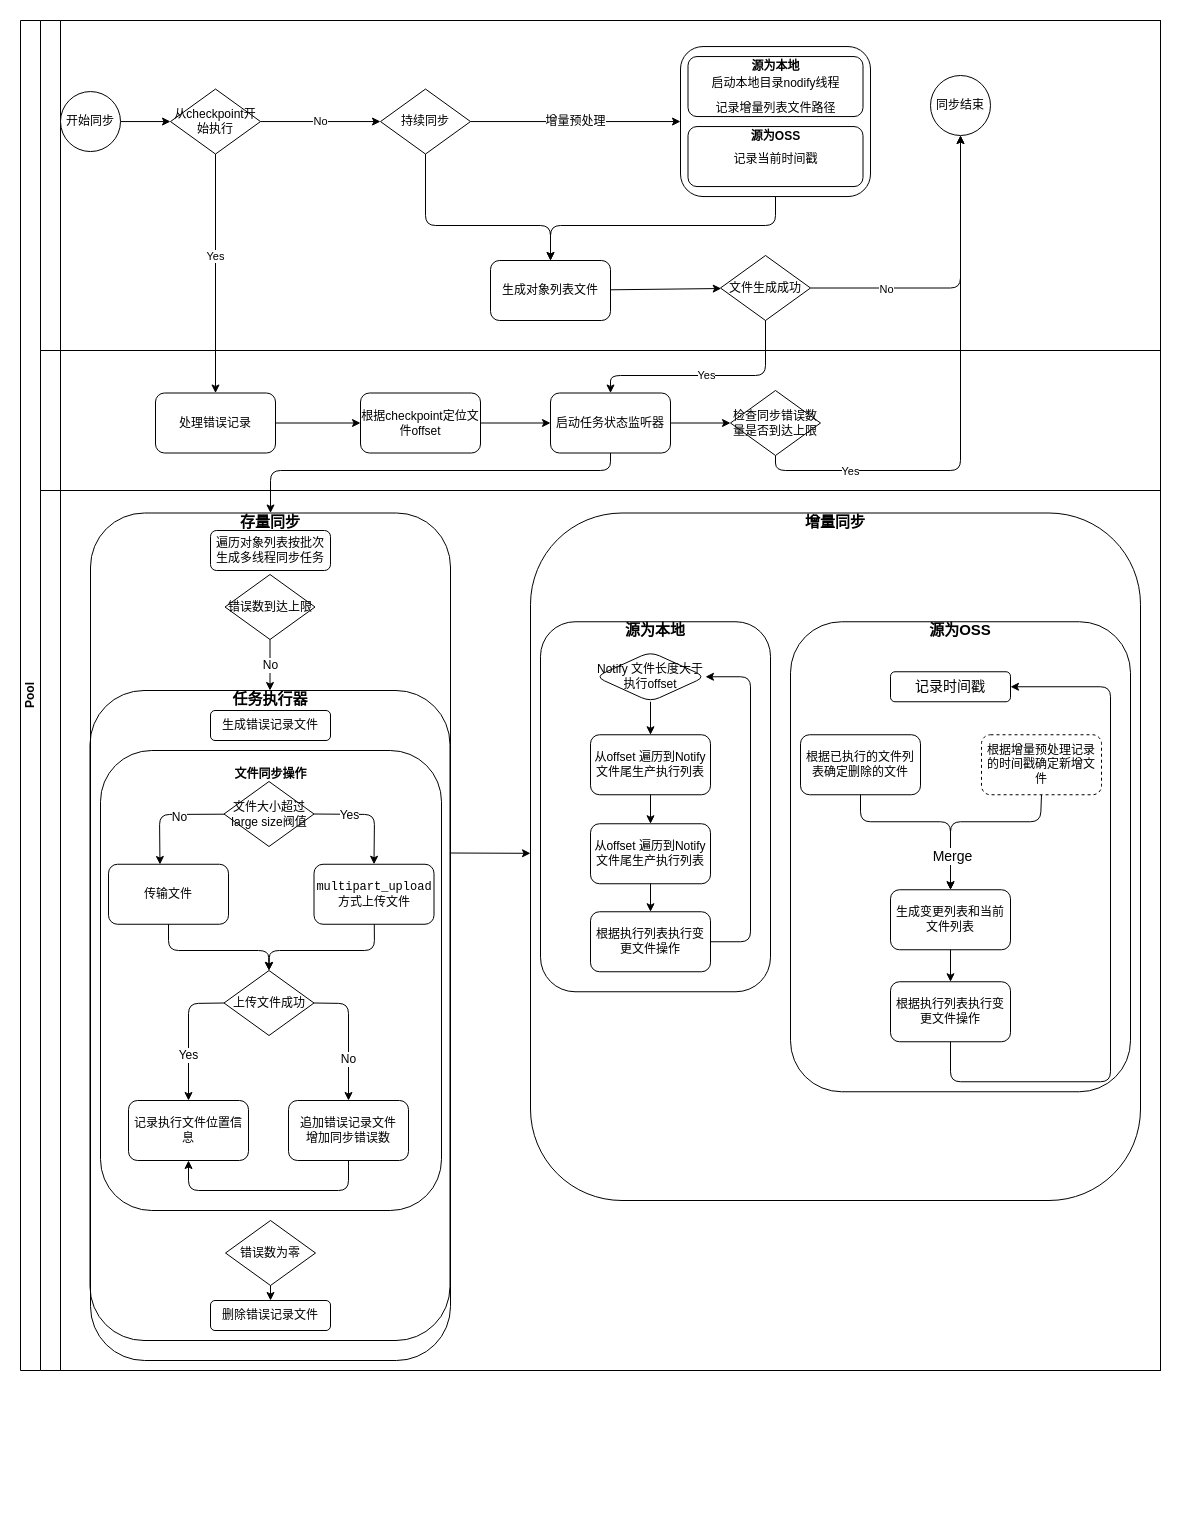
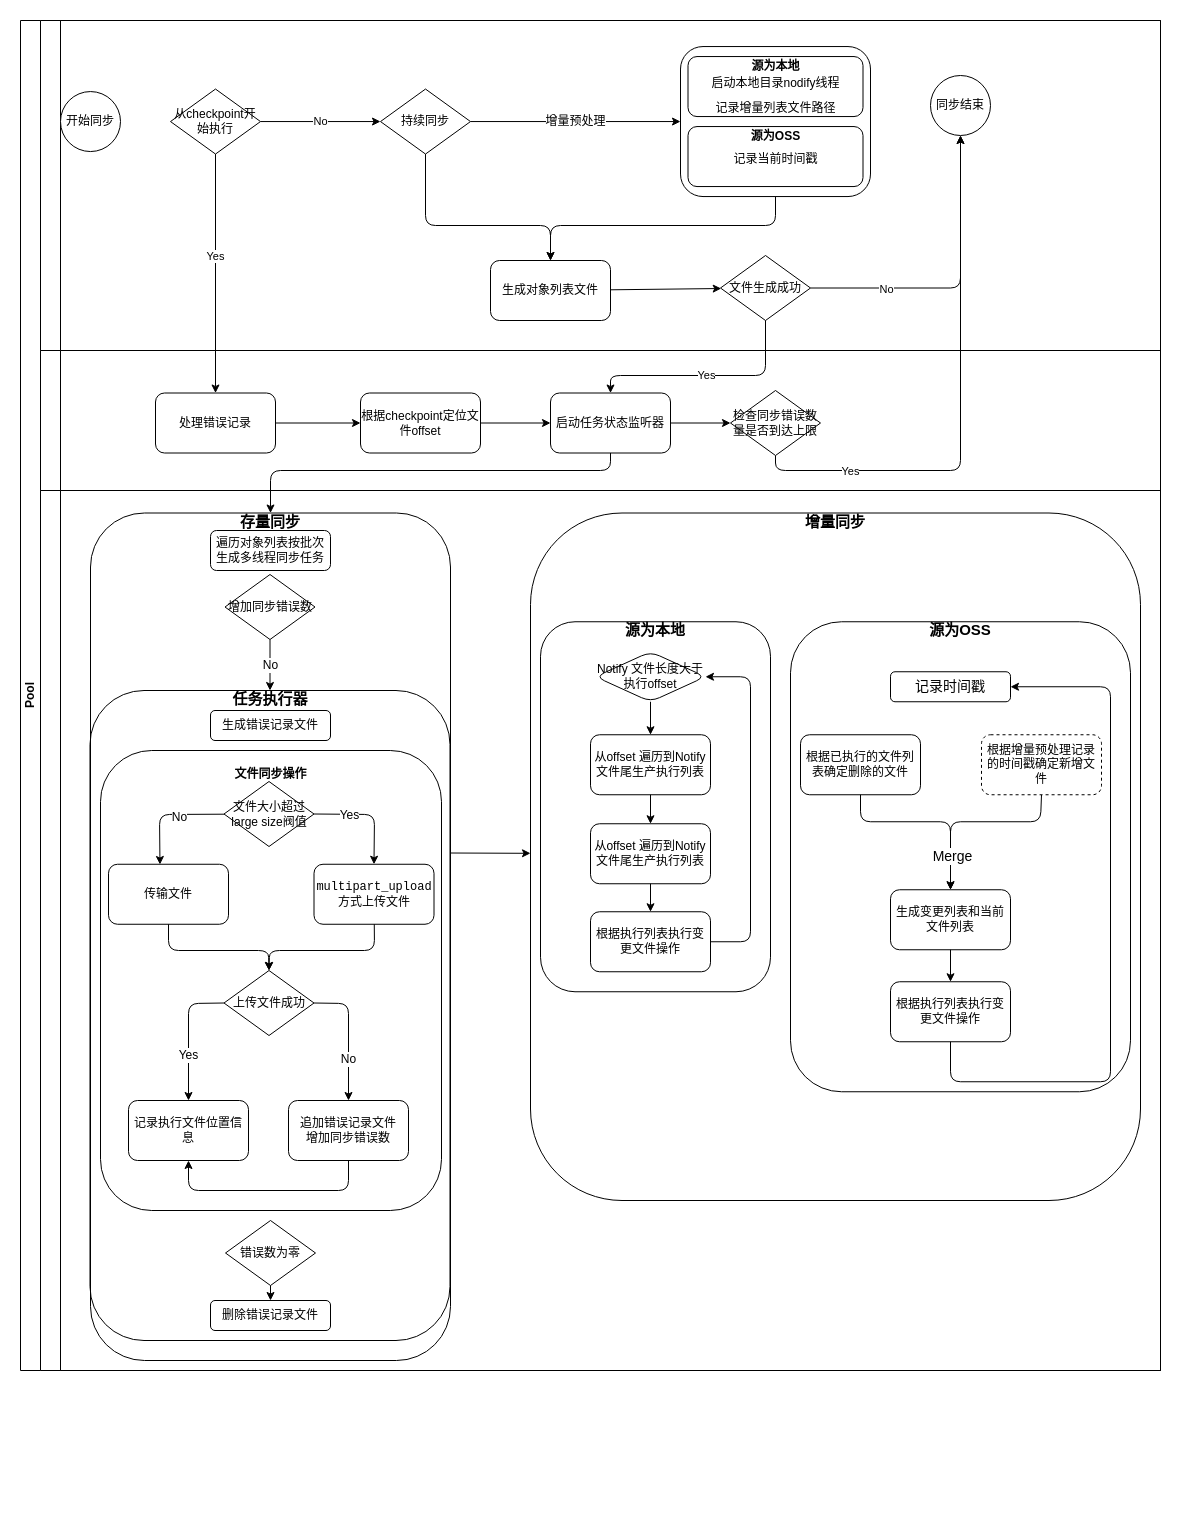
edge "开始同步" -> "从checkpoint开始执行": removed
node "错误数到达上限": label "错误数到达上限" -> "增加同步错误数"
